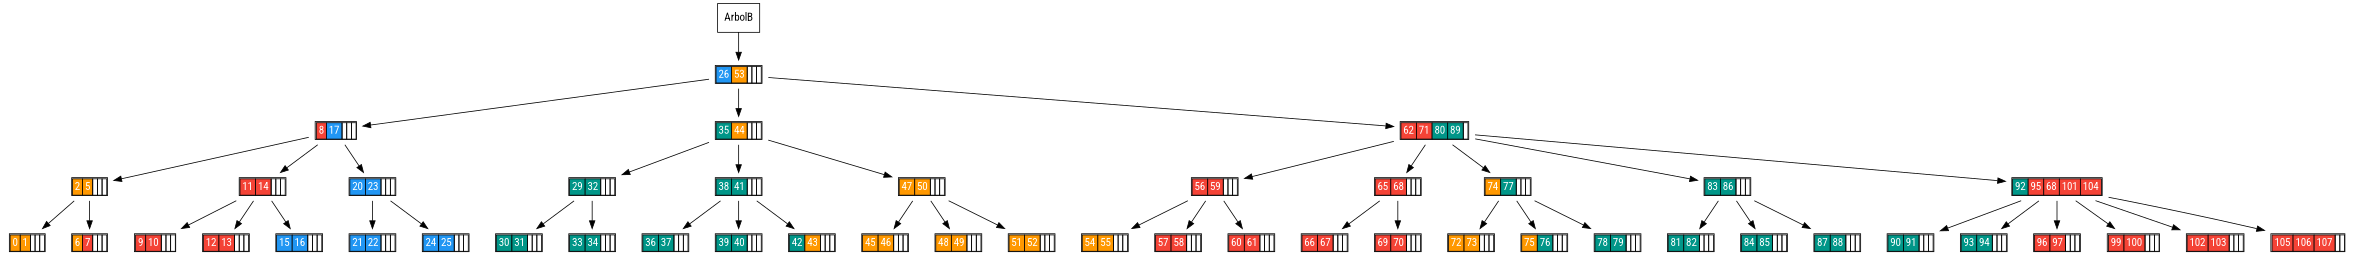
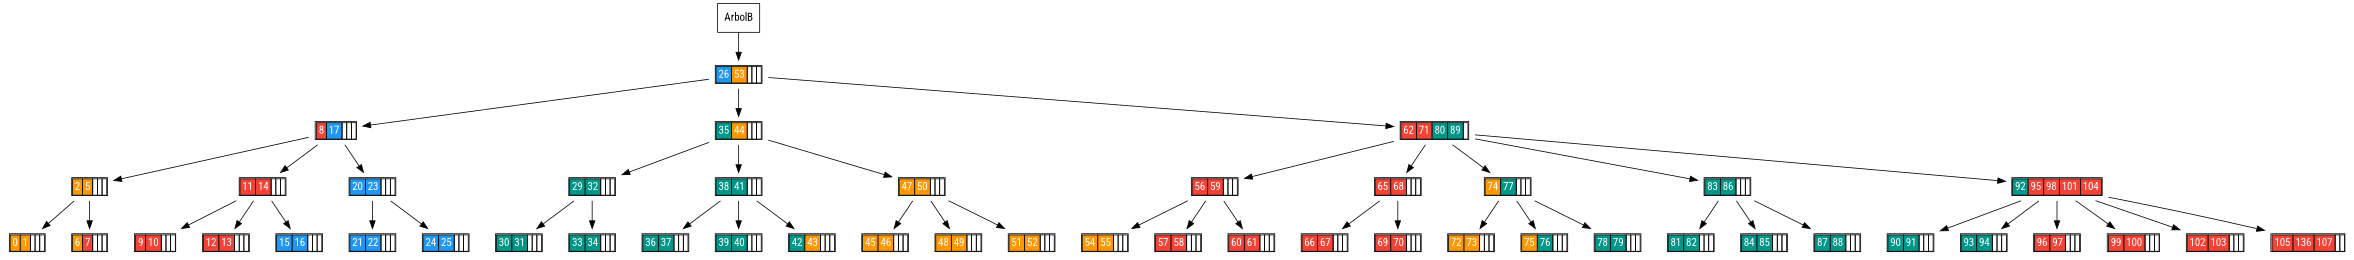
node "92": text "68" -> "98"
node "105": text "106" -> "136"
